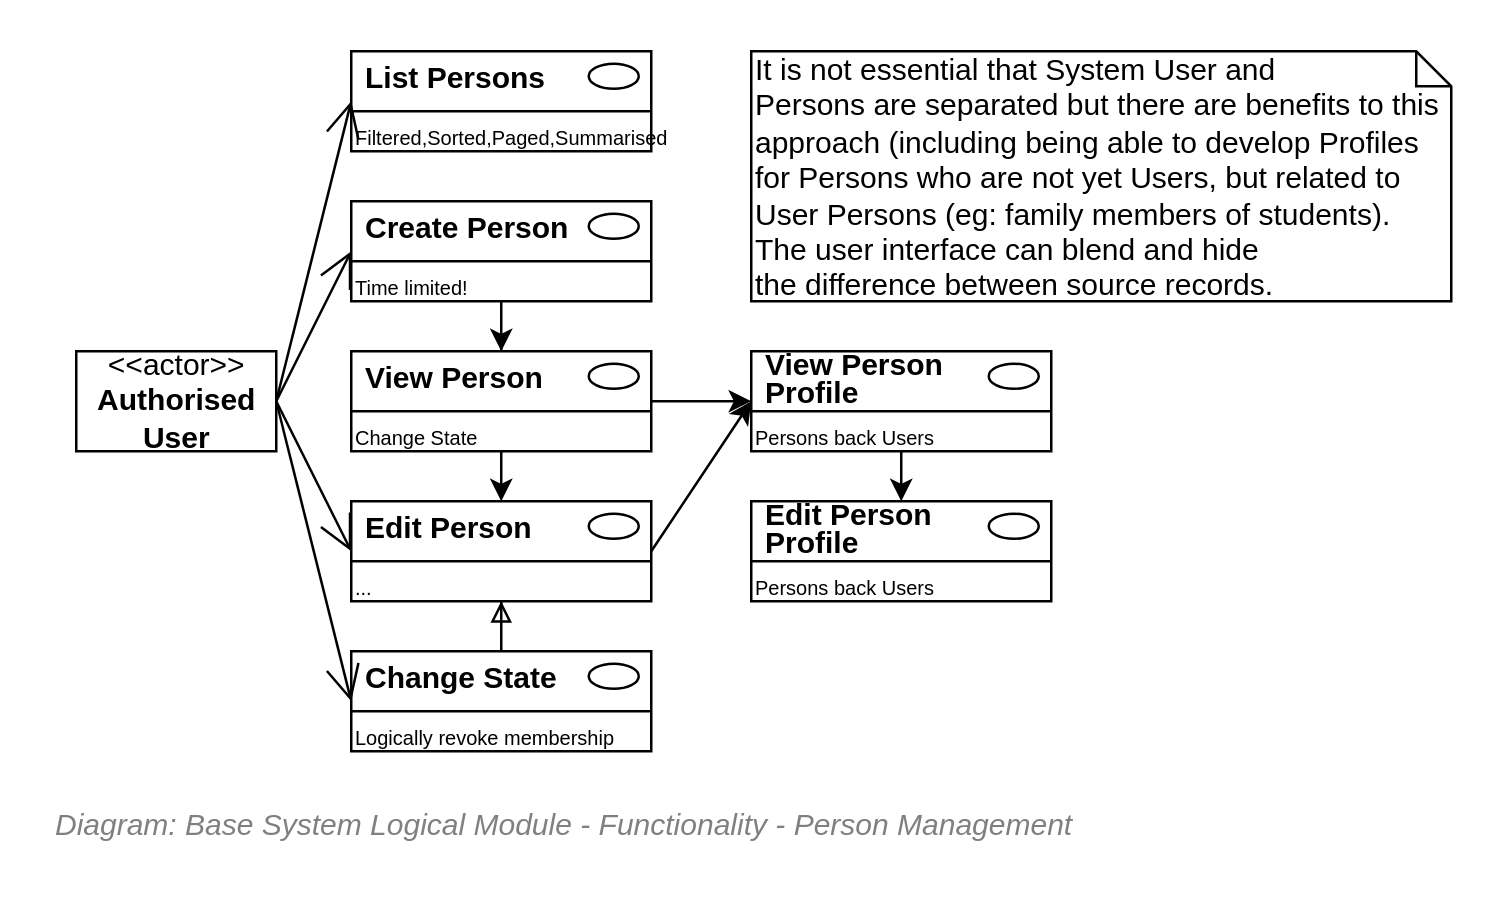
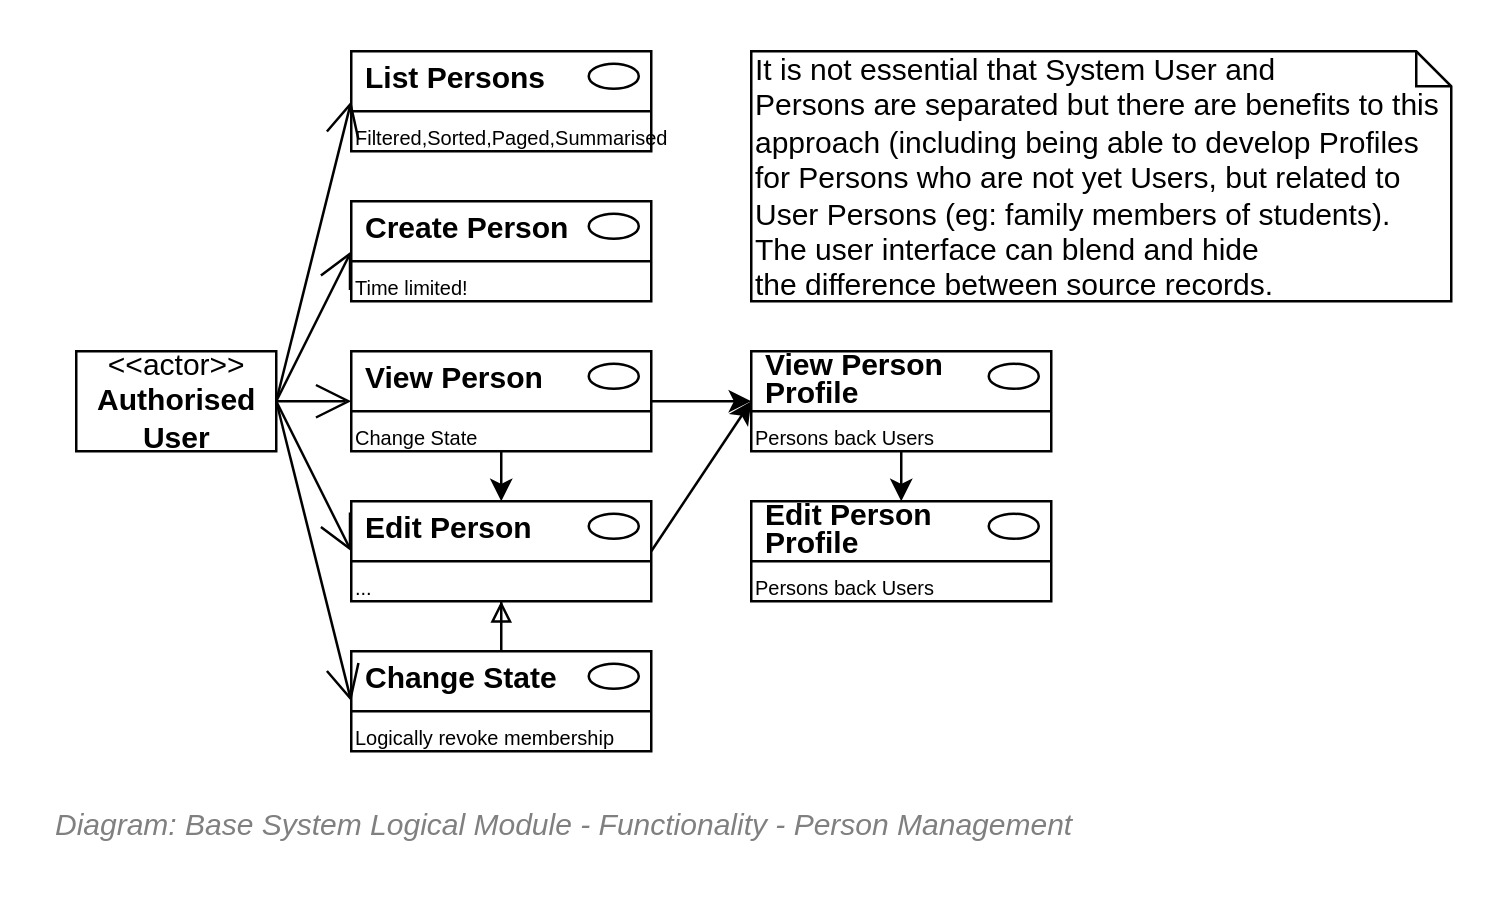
edge "Time limited!" -> "View Person": removed
edge "<<actor>> Authorised User" -> "View Person": added
